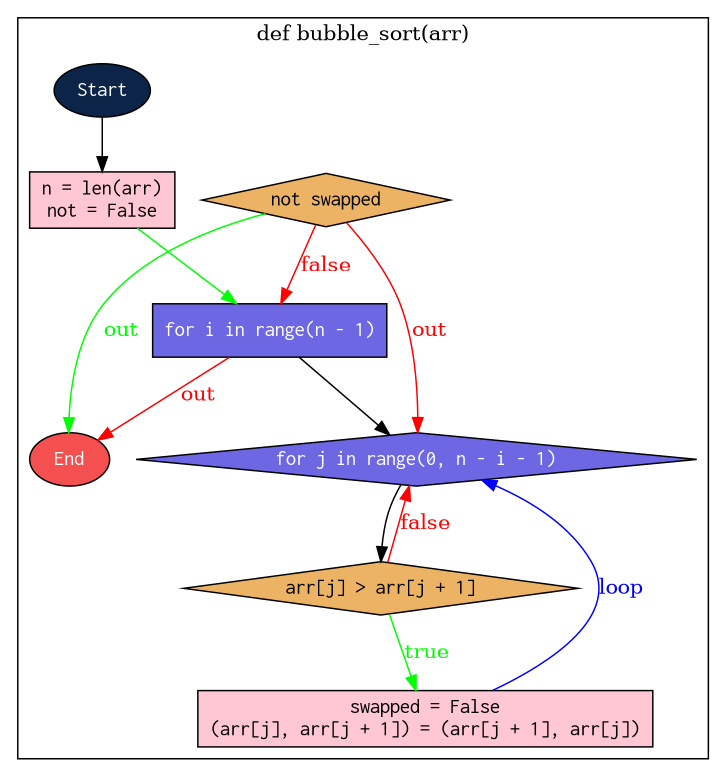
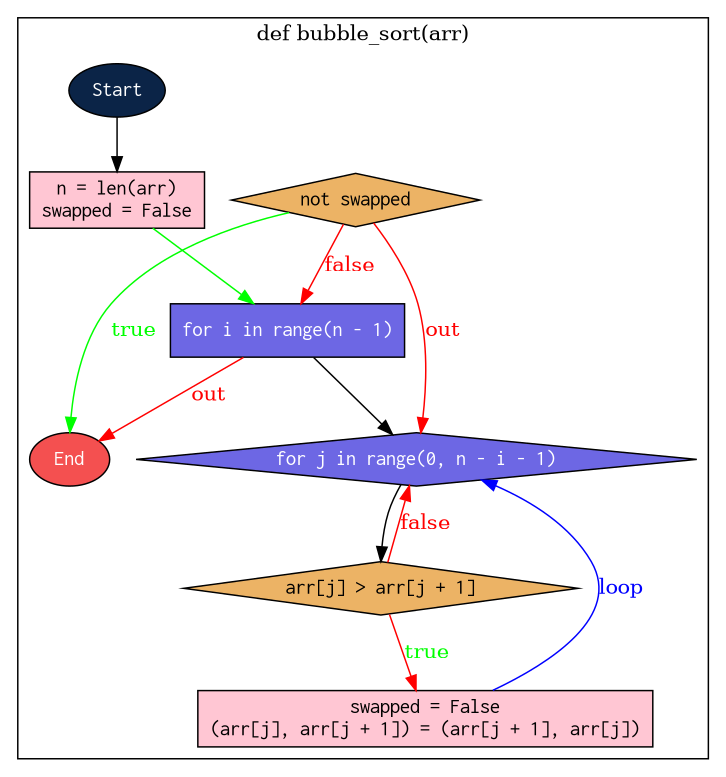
node "n = len(arr) not = False": label "n = len(arr) not = False" -> "n = len(arr) swapped = False"
edge "not swapped" -> "End": label "out" -> "true"
edge "arr[j] > arr[j + 1]" -> "swapped = False (arr[j], arr[j + 1]) = (arr[j + 1], arr[j])": color green -> red
